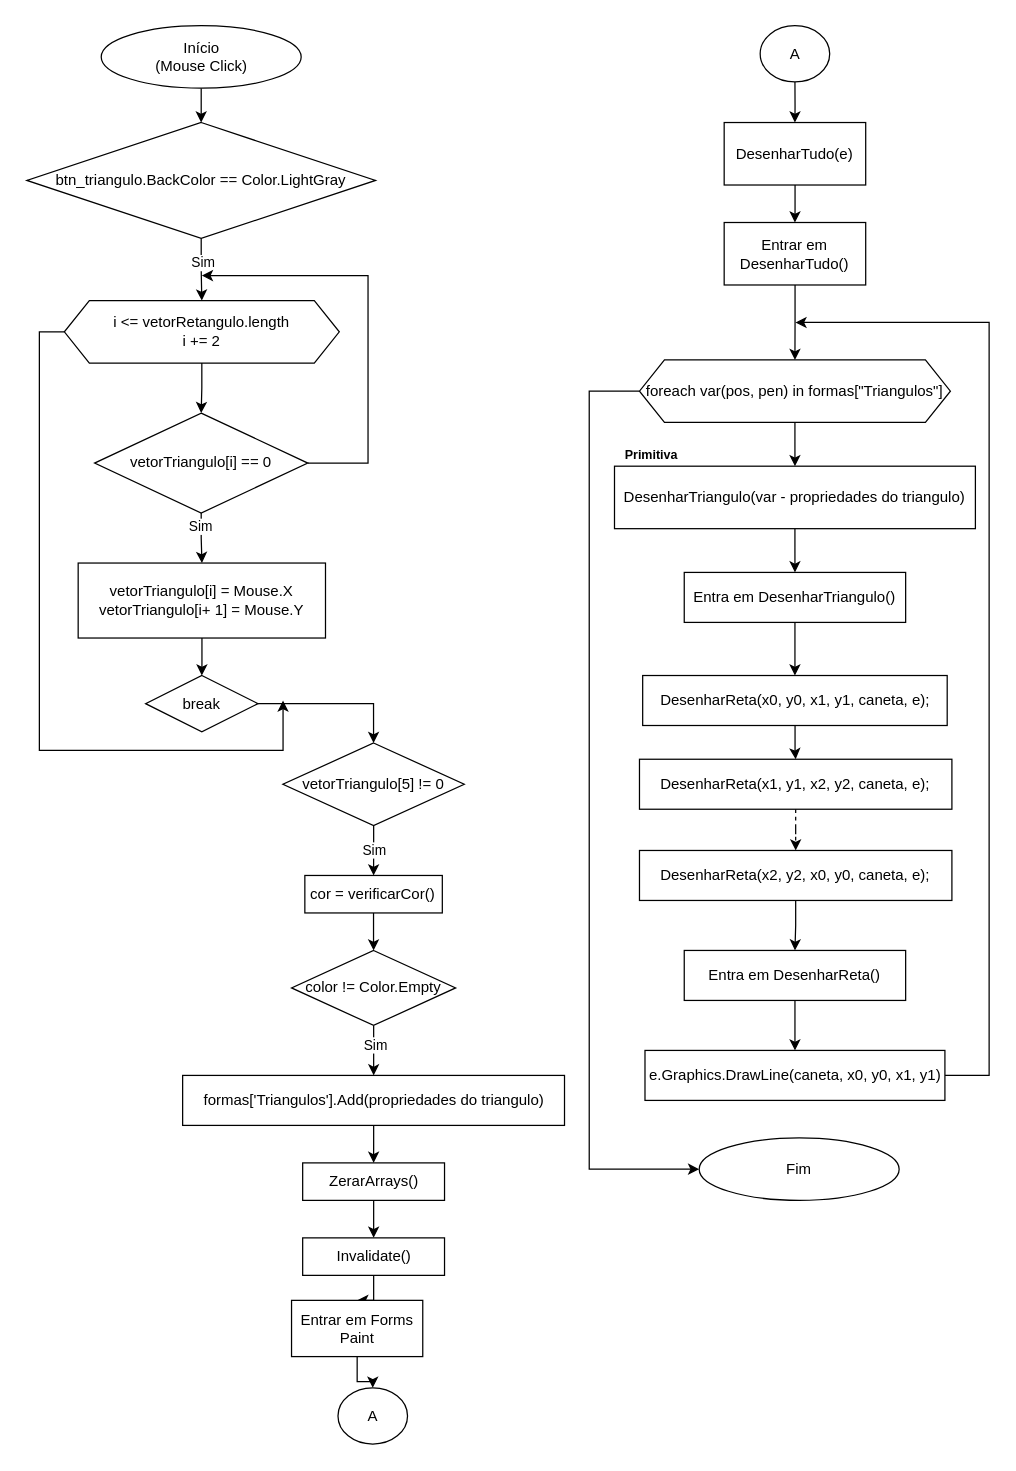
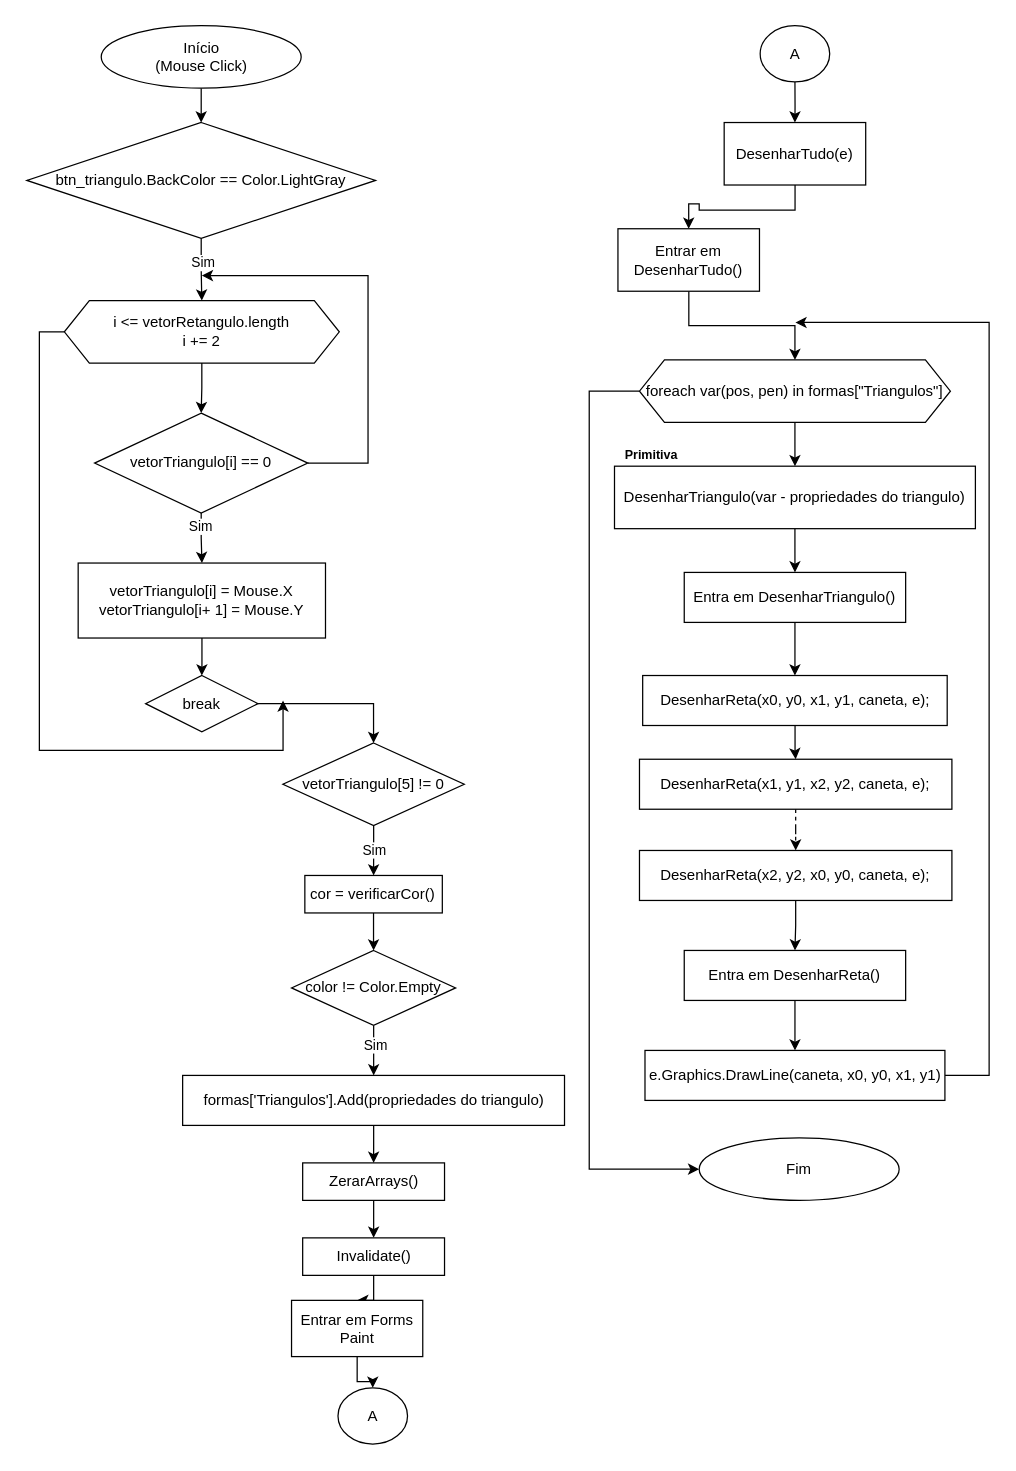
node "Entrar em DesenharTudo()": moved (795, 254) -> (689, 260)
